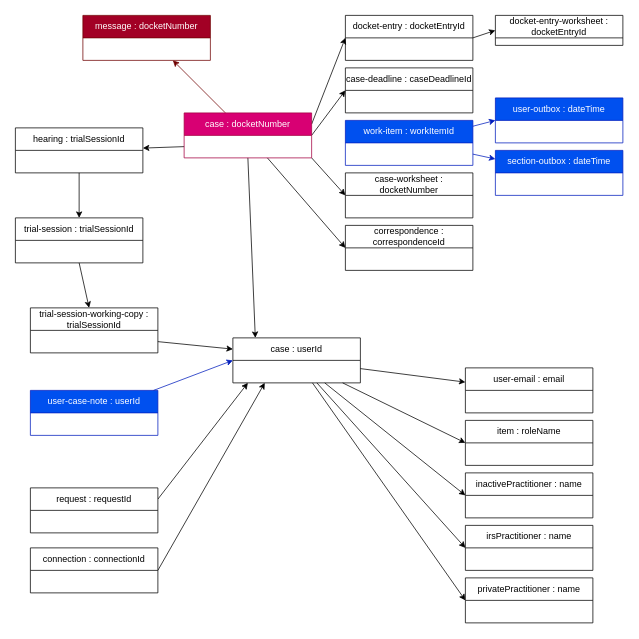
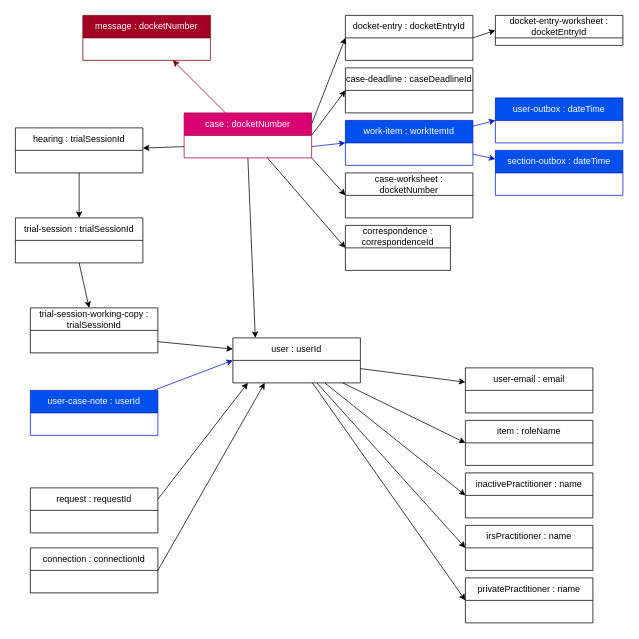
edge "case : docketNumber" -> "work-item : workItemId": added
node "correspondence : correspondenceId": size 128x45 -> 105x45
node "case : userId": label "case : userId" -> "user : userId"
